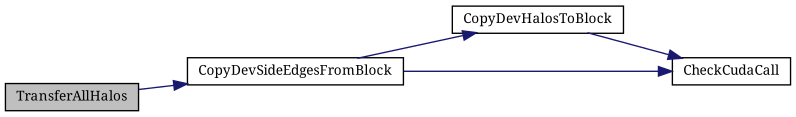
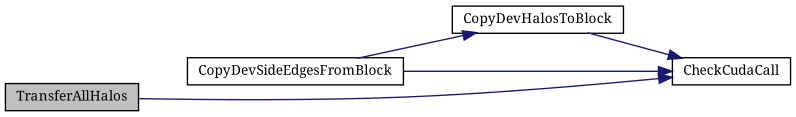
edge "TransferAllHalos" -> "CopyDevSideEdgesFromBlock": now "TransferAllHalos" -> "CheckCudaCall"
